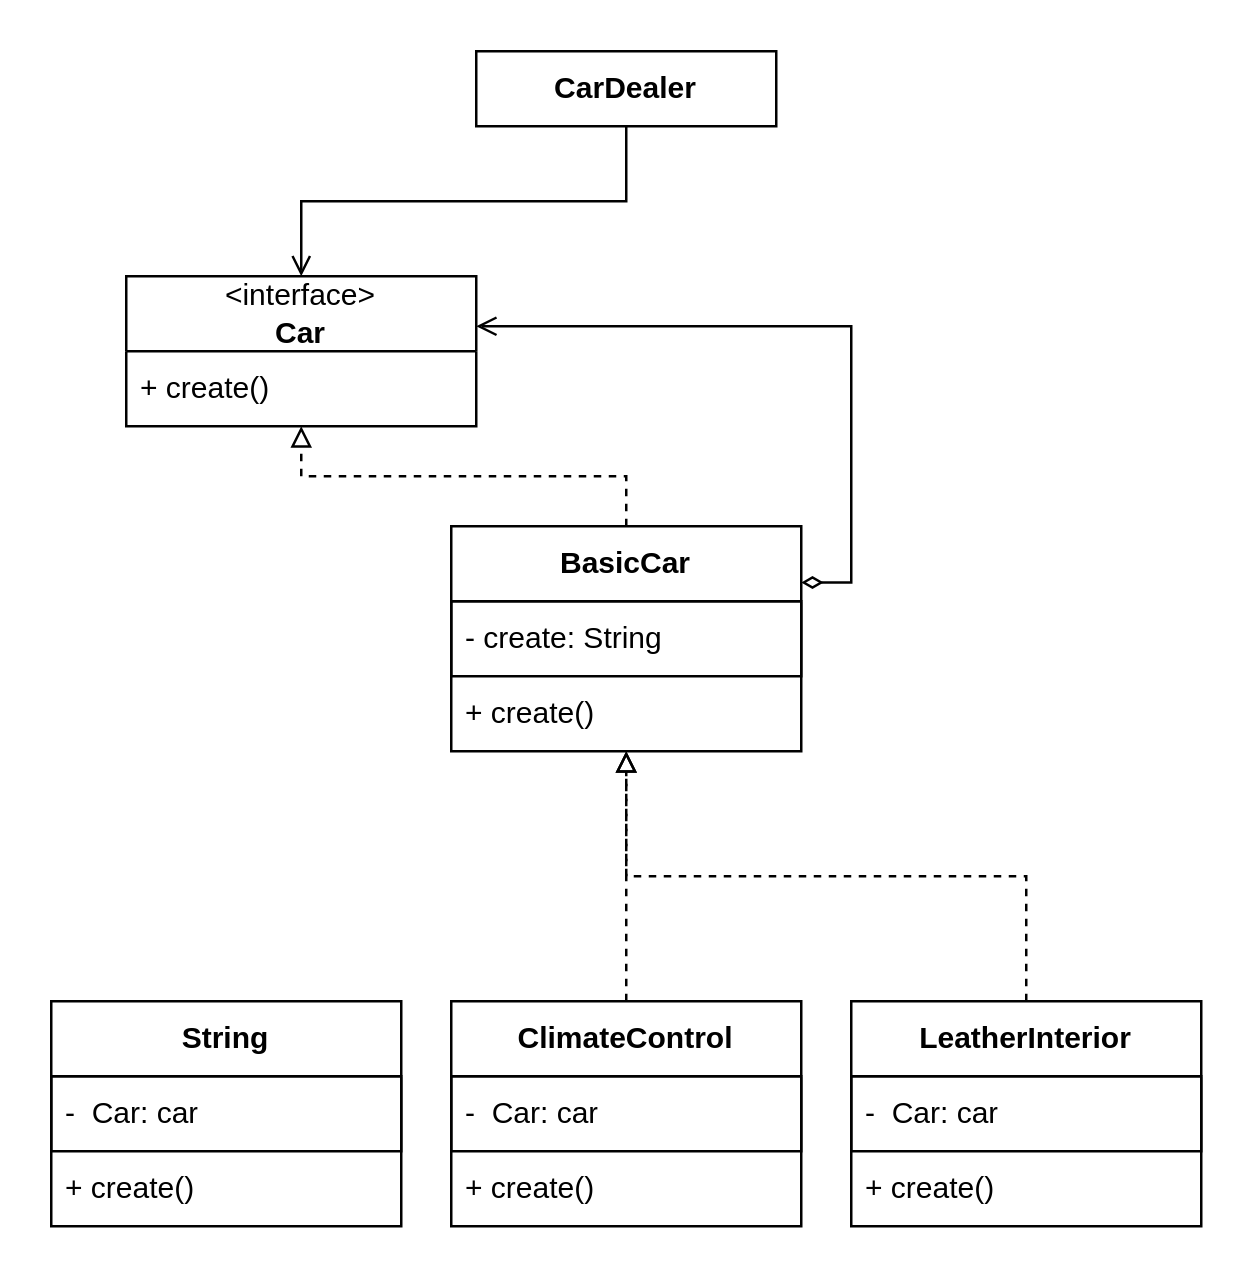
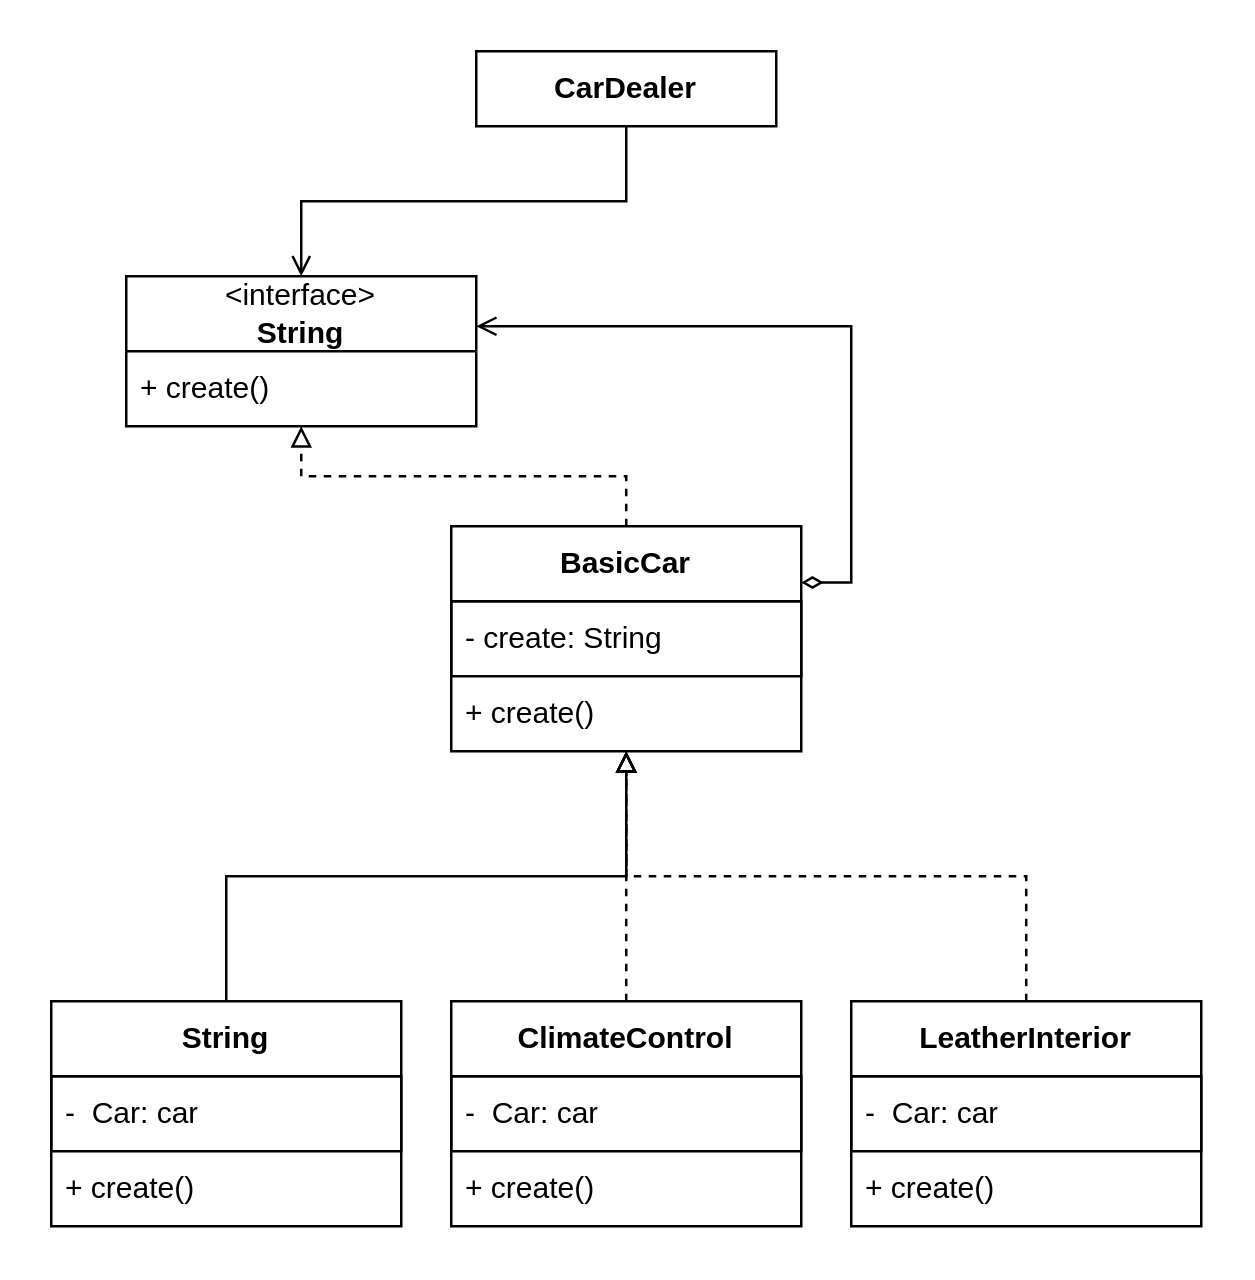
node "<interface> Car": label "<interface> Car" -> "<interface> String"
edge "String" -> "BasicCar": added
